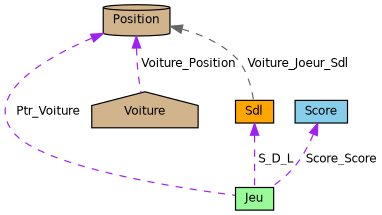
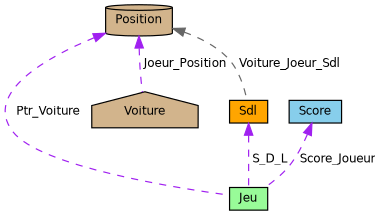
edge "Voiture" -> "Position": label " Voiture_Position" -> " Joeur_Position"
edge "Jeu" -> "Score": label " Score_Score" -> " Score_Joueur"
